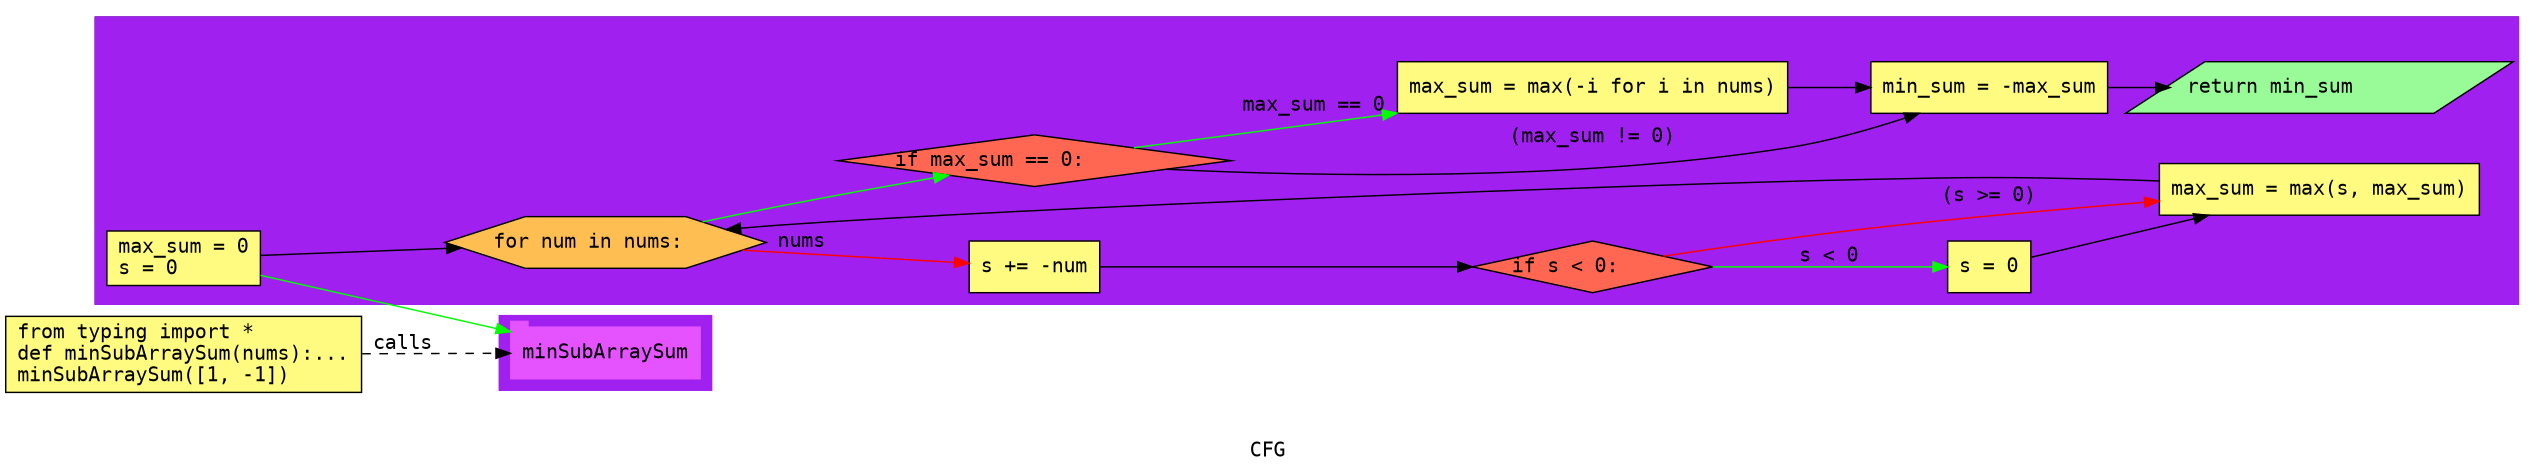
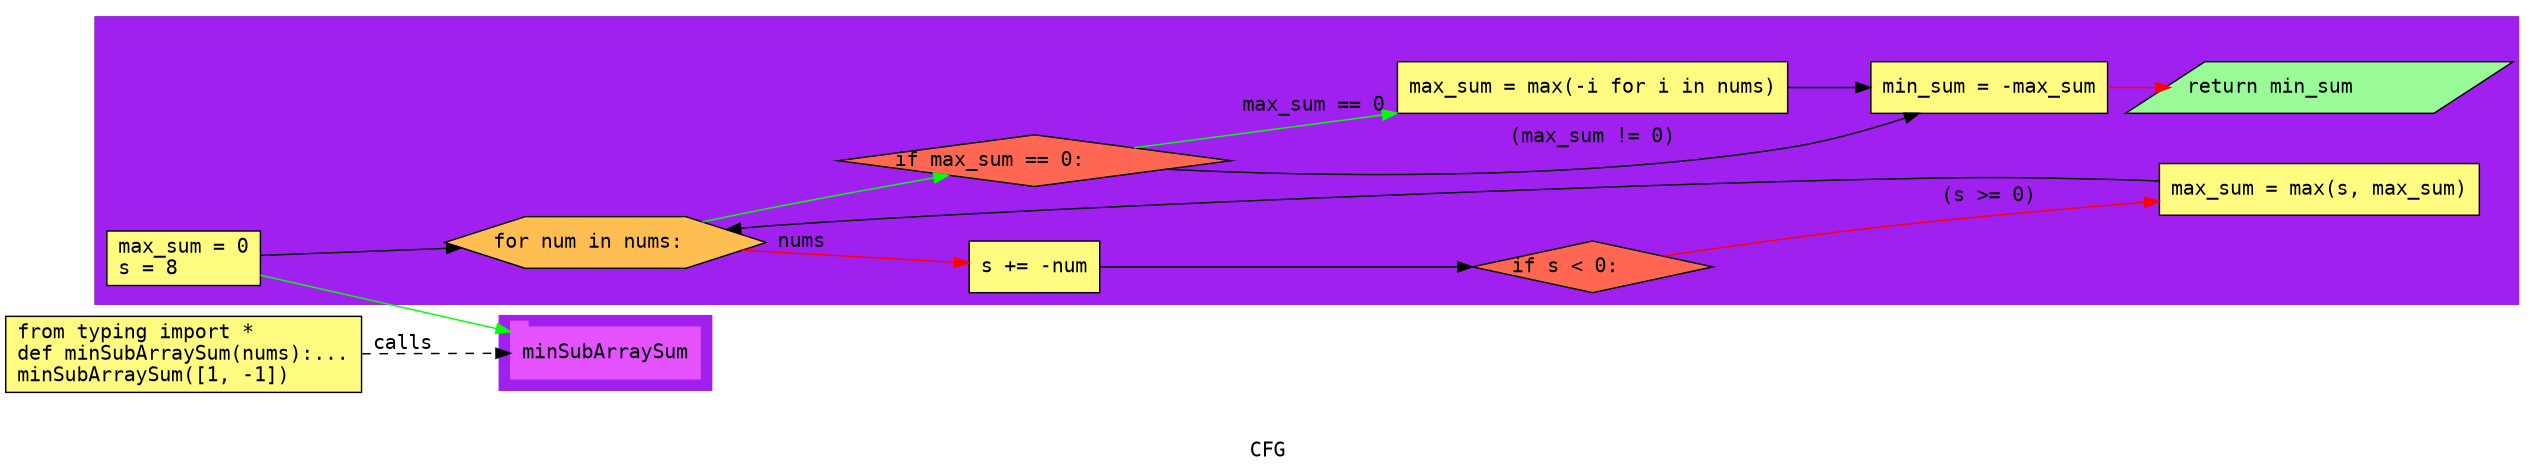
edge "min_sum = -max_sum" -> "return min_sum": color black -> red
node "max_sum = 0 s = 0": label "max_sum = 0 s = 0" -> "max_sum = 0 s = 8"
node "s = 0": removed
